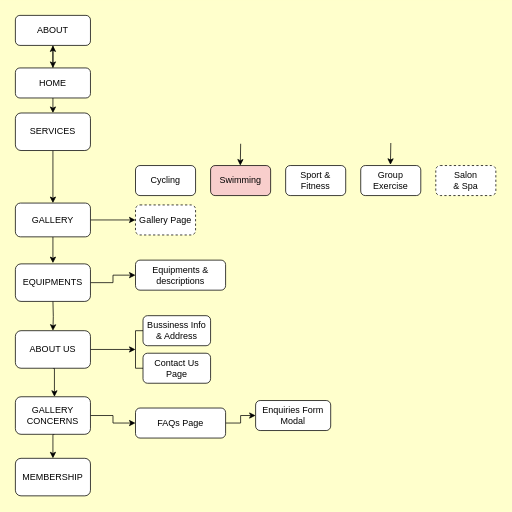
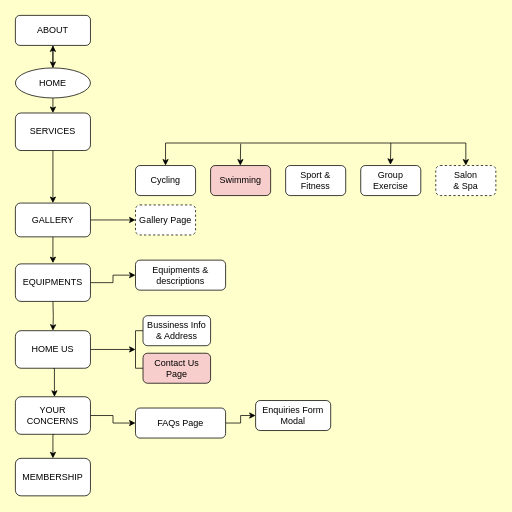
node "HOME": shape rounded rectangle -> ellipse
edge "Cycling" -- "Salon & Spa": added
node "ABOUT US": label "ABOUT US" -> "HOME US"
node "Contact Us Page": fillcolor #ffffff -> #f8cecc
node "GALLERY CONCERNS": label "GALLERY CONCERNS" -> "YOUR CONCERNS"
